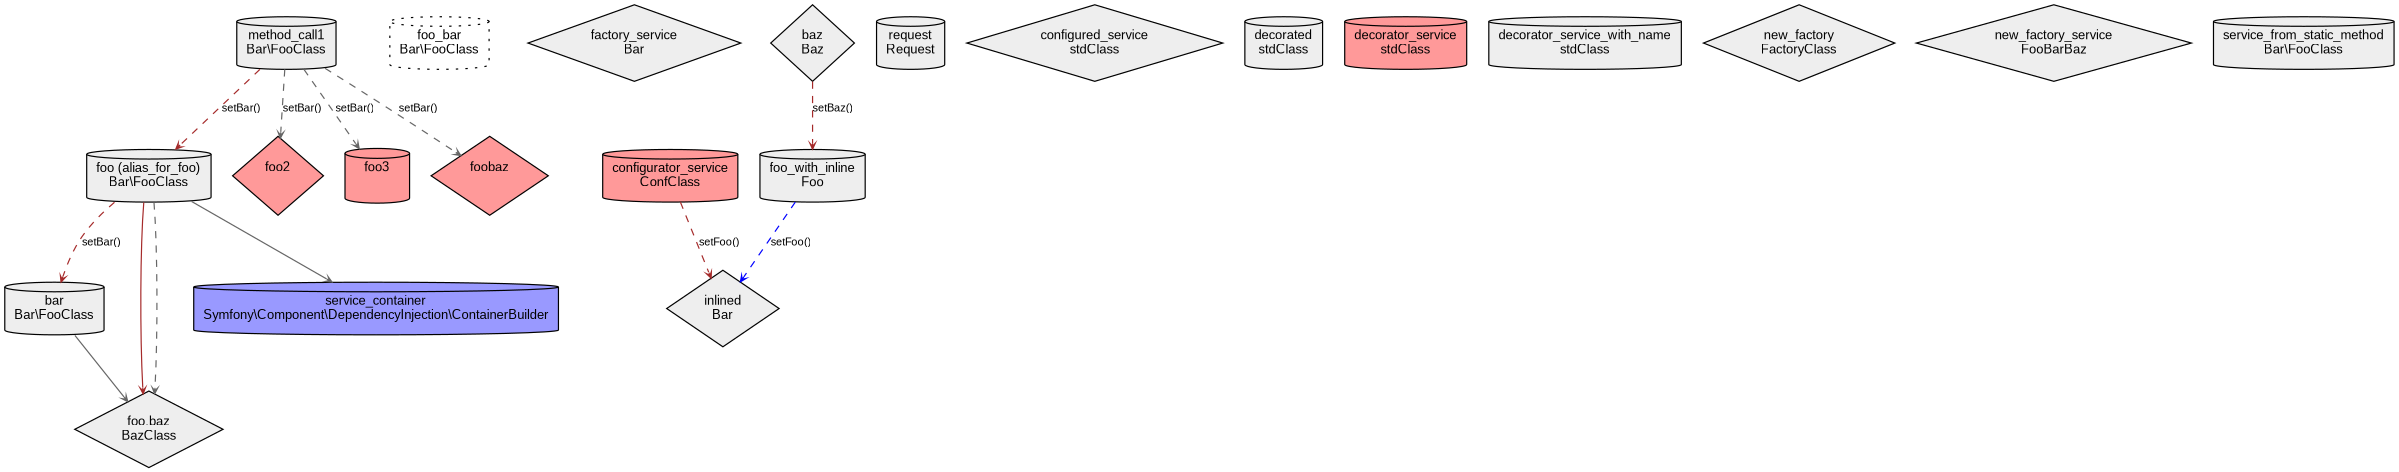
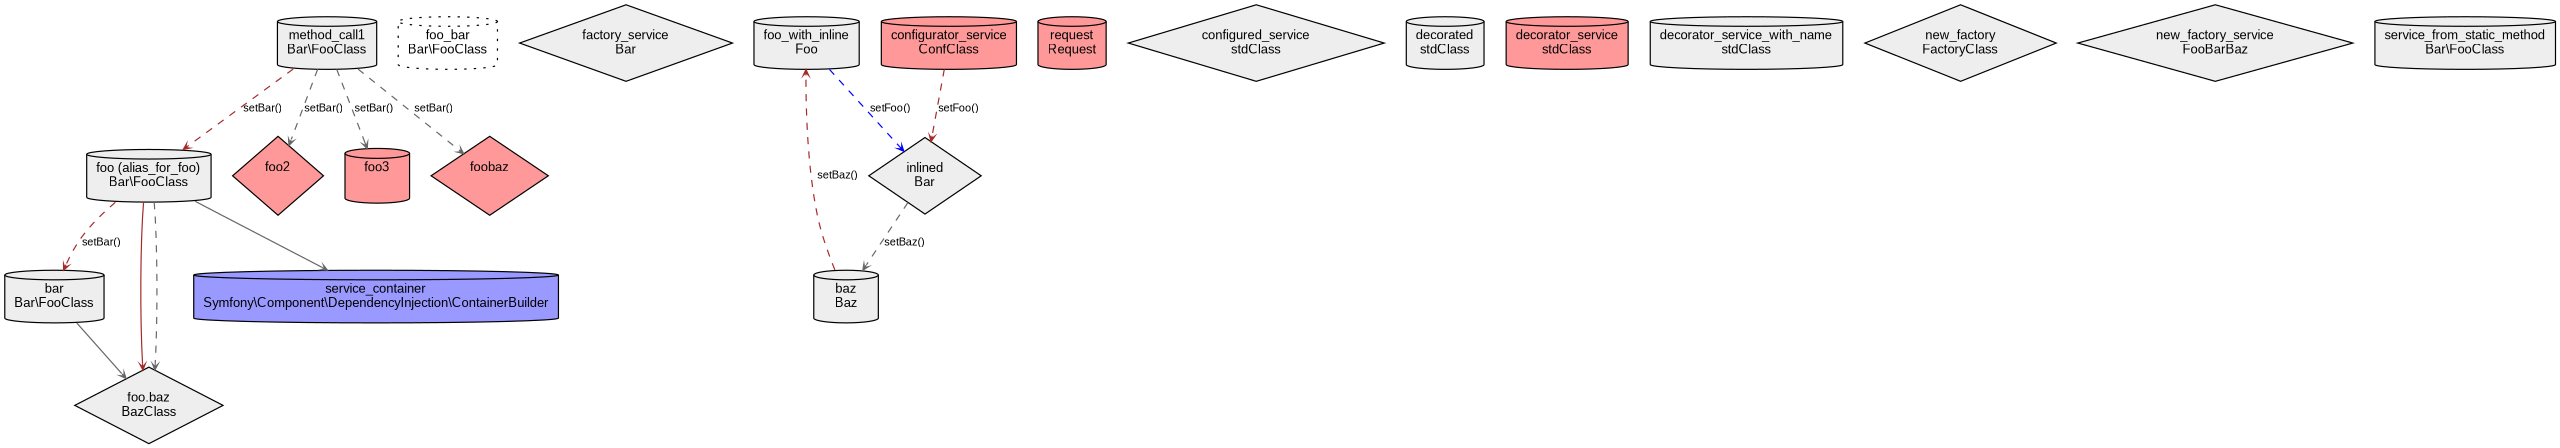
node "baz Baz": shape diamond -> cylinder
node "request Request": fillcolor #eeeeee -> #ff9999
edge "inlined Bar" -> "baz Baz": added, label "setBaz()"
